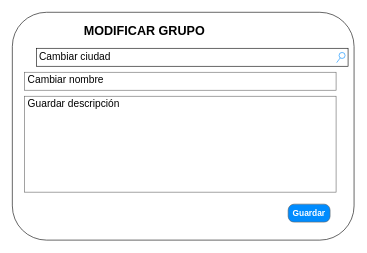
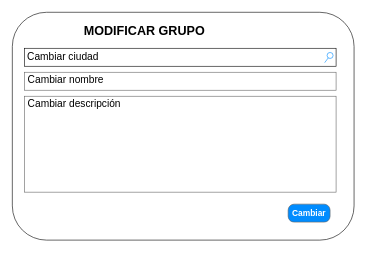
node "Cambiar ciudad": moved (192, 57) -> (180, 57)
node "Guardar descripción": label "Guardar descripción" -> "Cambiar descripción"
node "Guardar": label "Guardar" -> "Cambiar"
